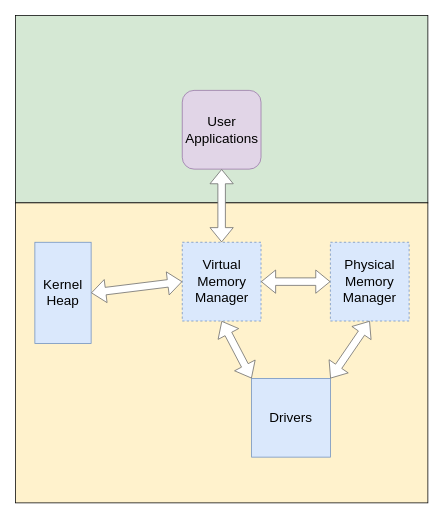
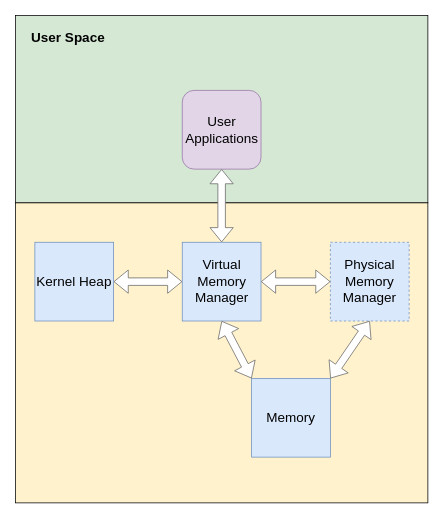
node "User Space": added
node "Virtual Memory Manager": style dashed -> solid
node "Kernel Heap": size 56x101 -> 79x79
node "Drivers": label "Drivers" -> "Memory"
